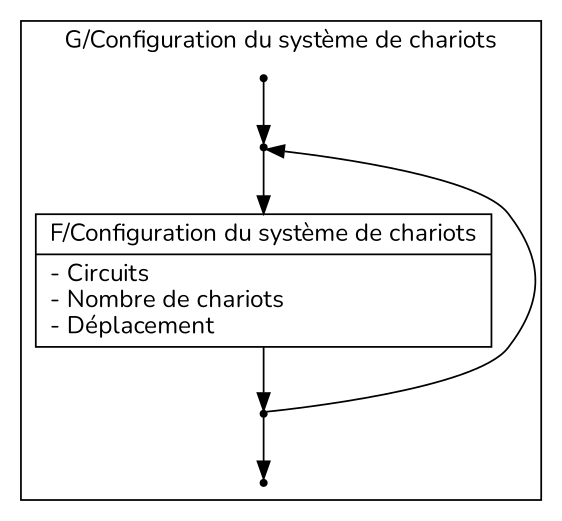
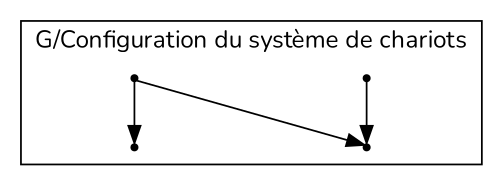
node "F/Configuration du système de chariots": removed
